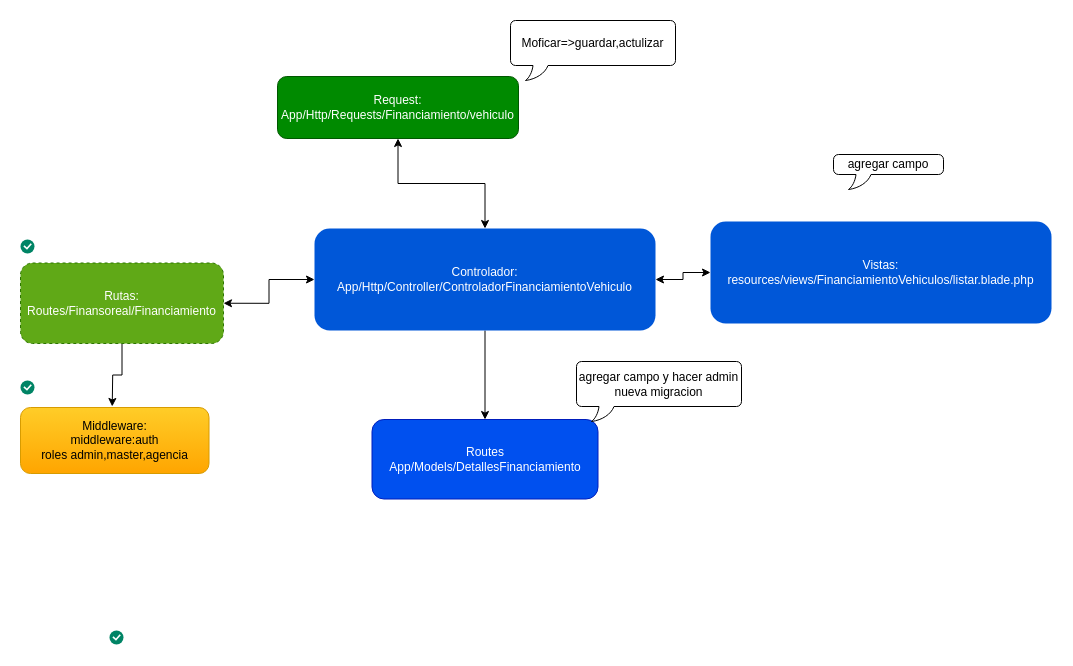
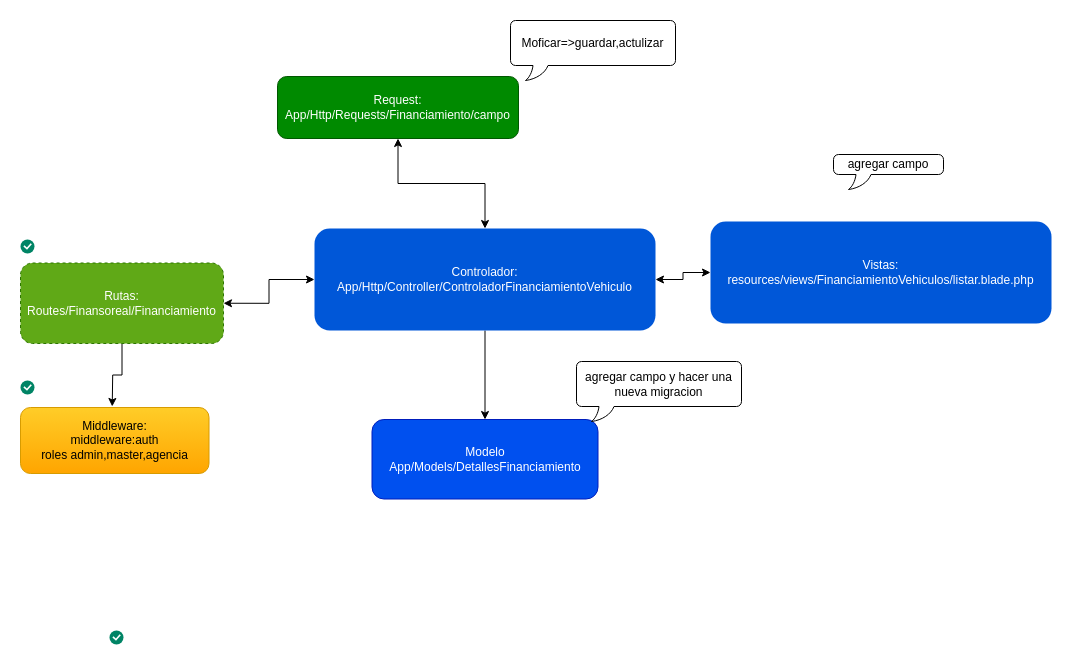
node "Request: App/Http/Requests/Financiamiento/vehiculo": label "Request: App/Http/Requests/Financiamiento/vehiculo" -> "Request: App/Http/Requests/Financiamiento/campo"
node "agregar campo y hacer admin nueva migracion": label "agregar campo y hacer admin nueva migracion" -> "agregar campo y hacer una nueva migracion"
node "Routes App/Models/DetallesFinanciamiento": label "Routes App/Models/DetallesFinanciamiento" -> "Modelo App/Models/DetallesFinanciamiento"
